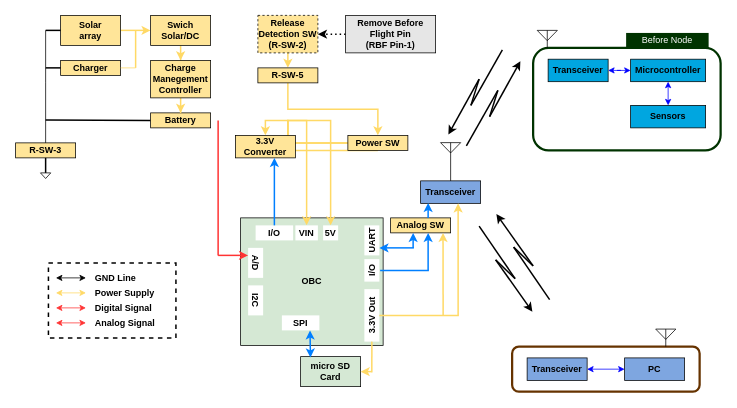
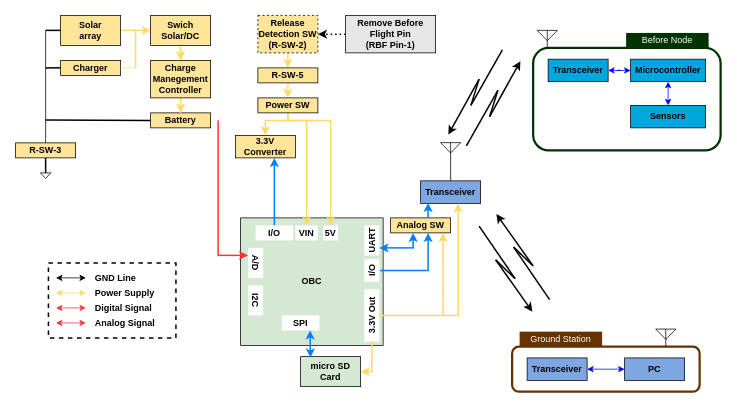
node "Power SW": moved (378, 143) -> (288, 105)
node "Ground Station": added
